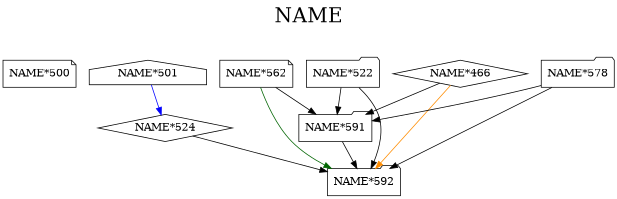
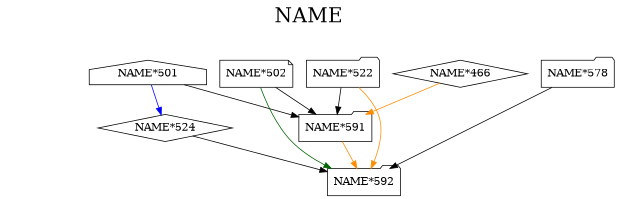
node "NAME*500": removed
node "NAME*562": label "NAME*562" -> "NAME*502"
edge "NAME*466" -> "NAME*591": color black -> darkorange
edge "NAME*578" -> "NAME*591": now "NAME*501" -> "NAME*591"
edge "NAME*466" -> "NAME*592": removed
edge "NAME*522" -> "NAME*592": color black -> darkorange
edge "NAME*591" -> "NAME*592": color black -> darkorange
